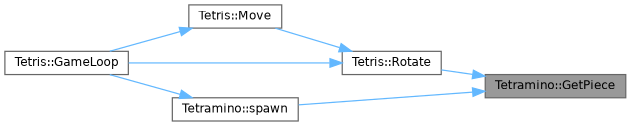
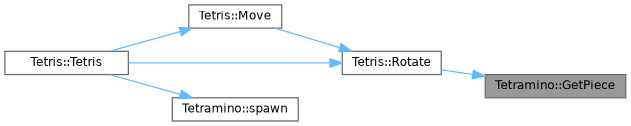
node "Tetris::GameLoop": label "Tetris::GameLoop" -> "Tetris::Tetris"
edge "Tetramino::spawn" -> "Tetramino::GetPiece": removed
